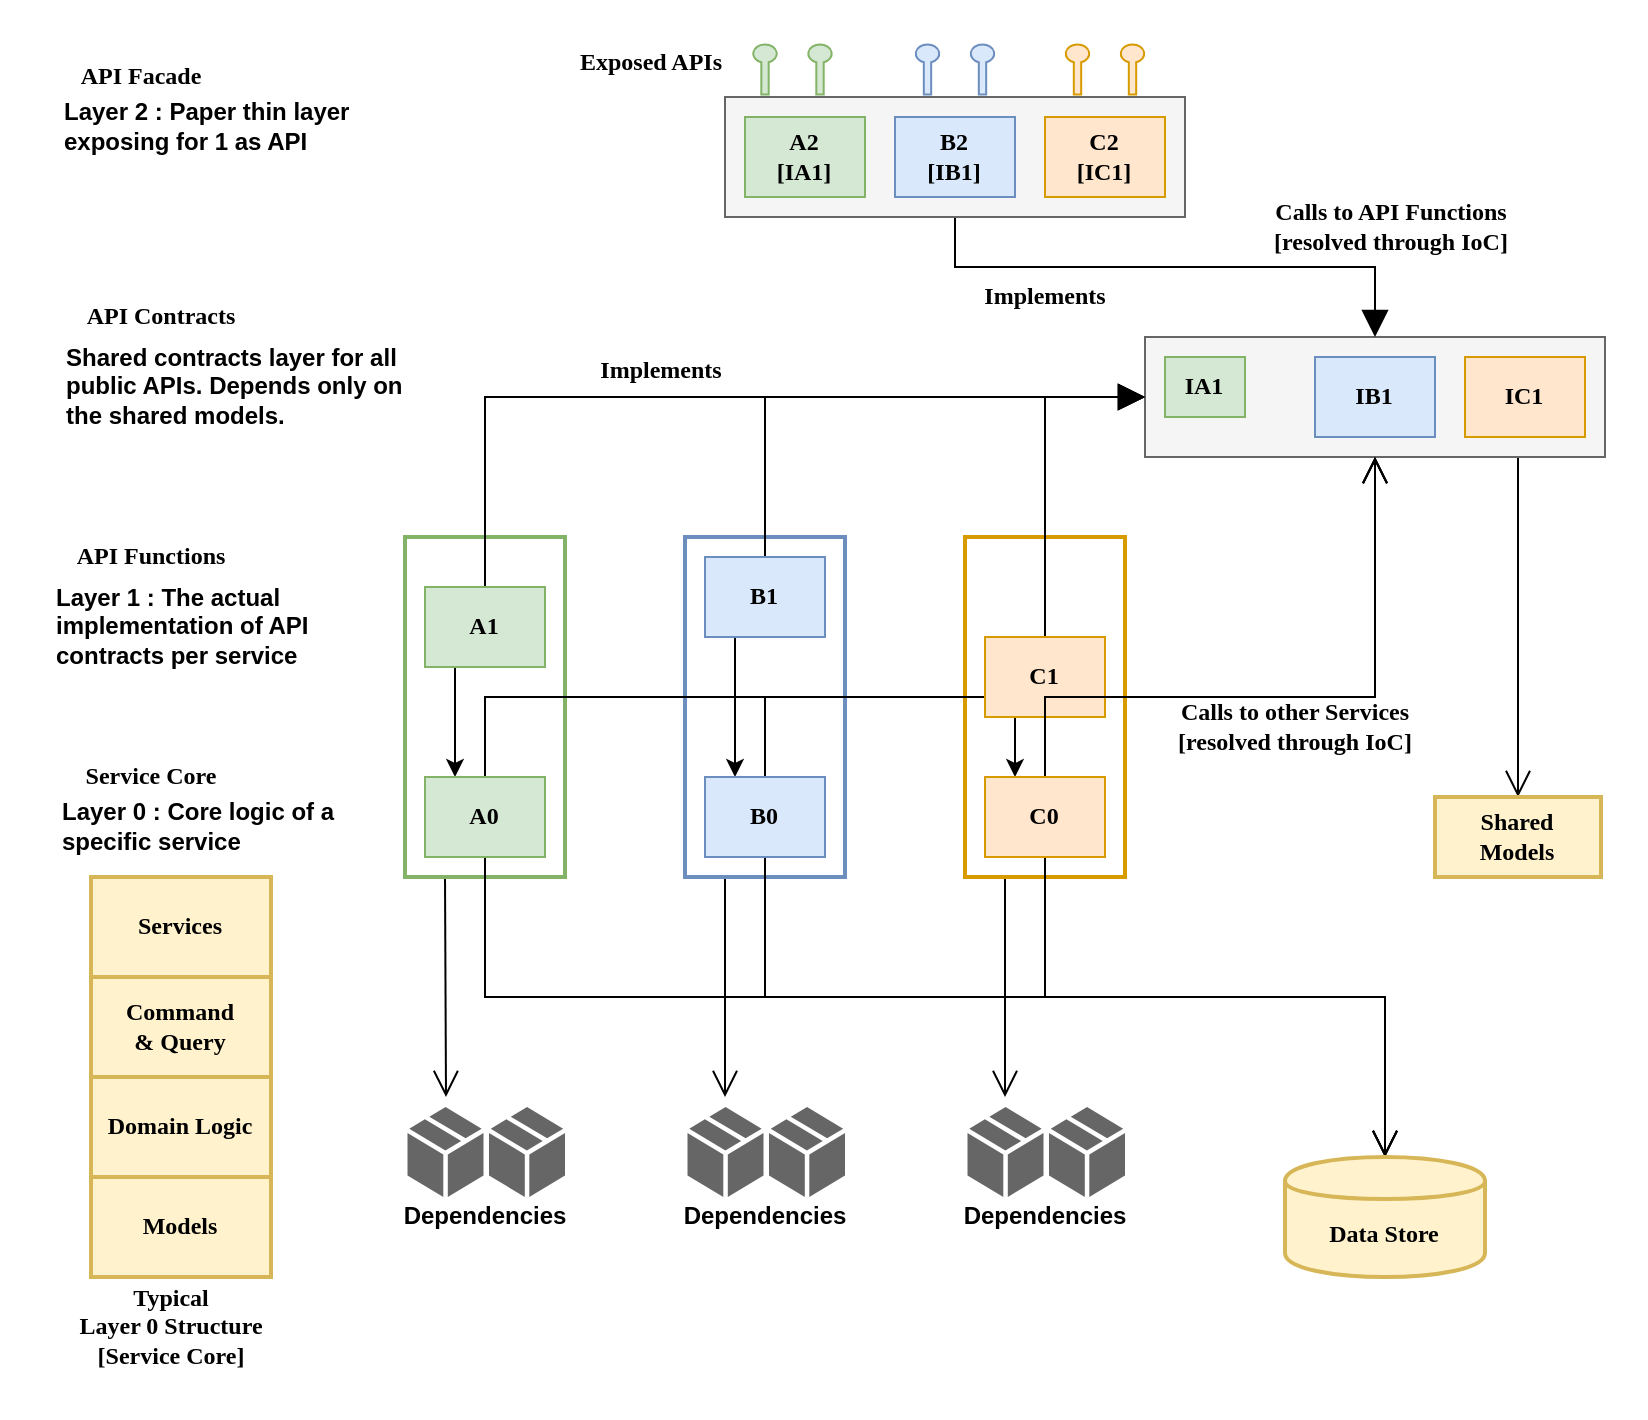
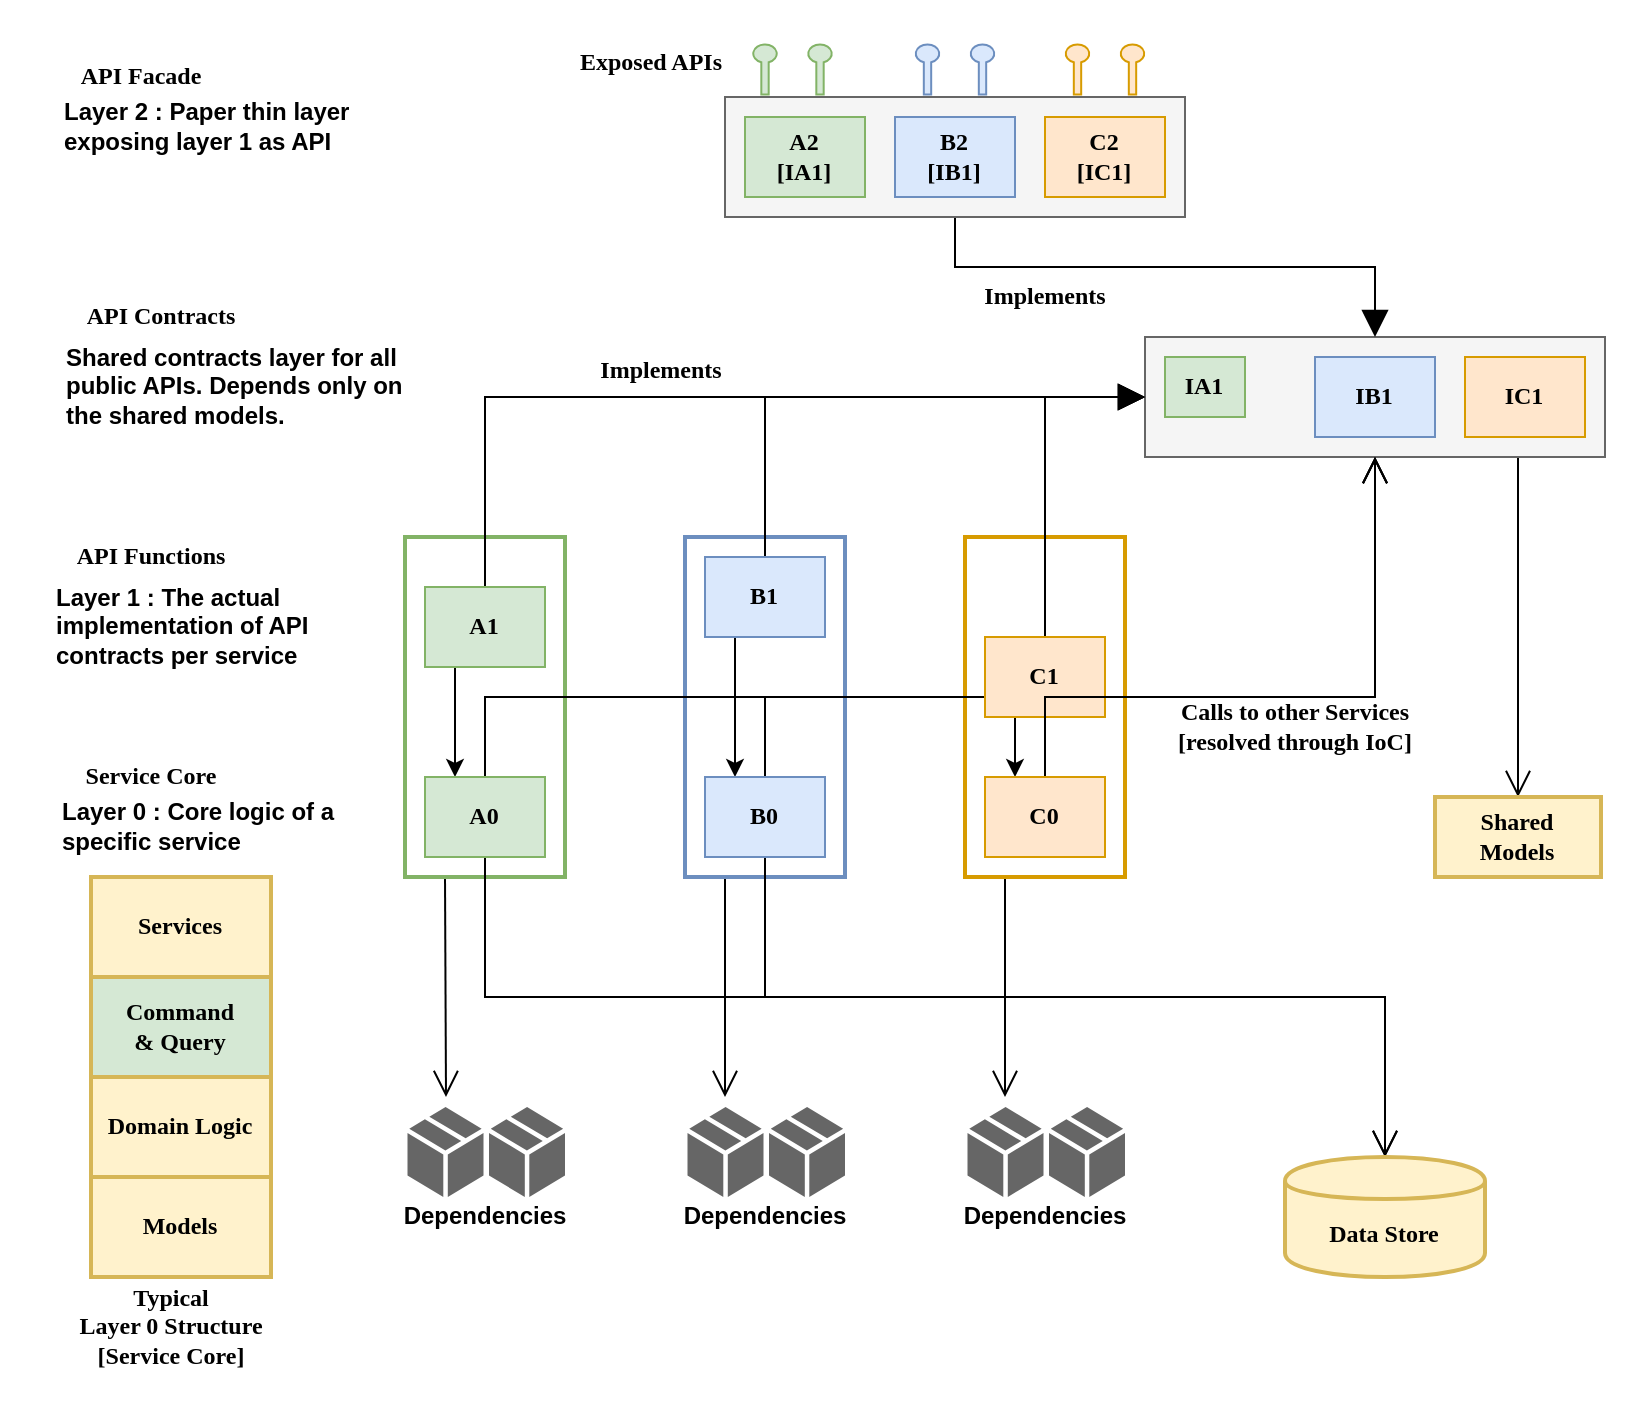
node "Layer 2 : Paper thin layer exposing for 1 as API": label "Layer 2 : Paper thin layer exposing for 1 as API" -> "Layer 2 : Paper thin layer exposing layer 1 as API"
node "Calls to API Functions [resolved through IoC]": removed
edge "C0" -> "Data Store": removed
node "Command & Query": fillcolor #fff2cc -> #d5e8d4
